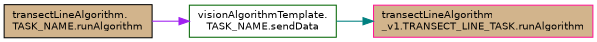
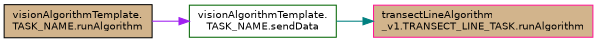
node "transectLineAlgorithm. TASK_NAME.runAlgorithm": label "transectLineAlgorithm. TASK_NAME.runAlgorithm" -> "visionAlgorithmTemplate. TASK_NAME.runAlgorithm"
